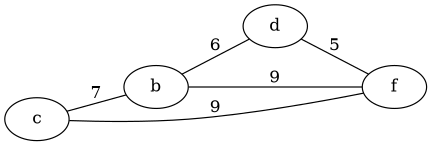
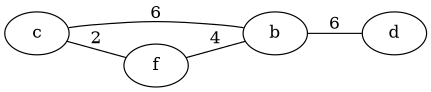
edge "d" -- "f": removed, label "5"
edge "b" -- "f": label "9" -> "4"
edge "b" -- "c": label "7" -> "6"
edge "f" -- "c": label "9" -> "2"
